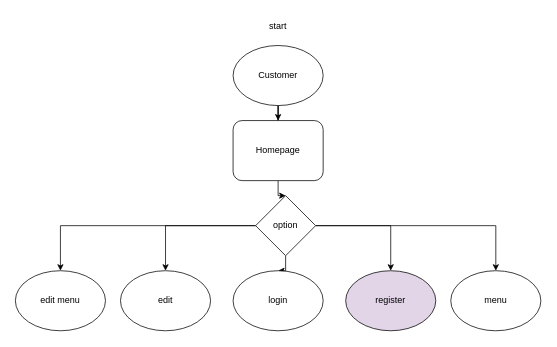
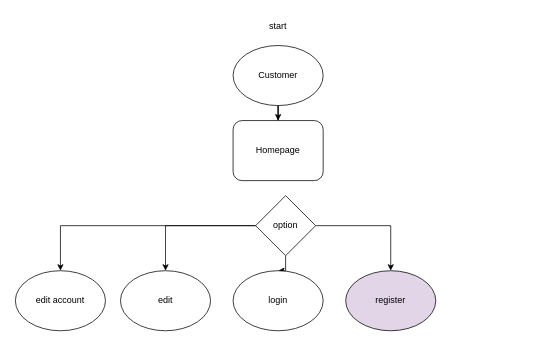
edge "Homepage" -> "option": removed
edge "option" -> "menu": removed
node "edit menu": label "edit menu" -> "edit account"
node "menu": removed
